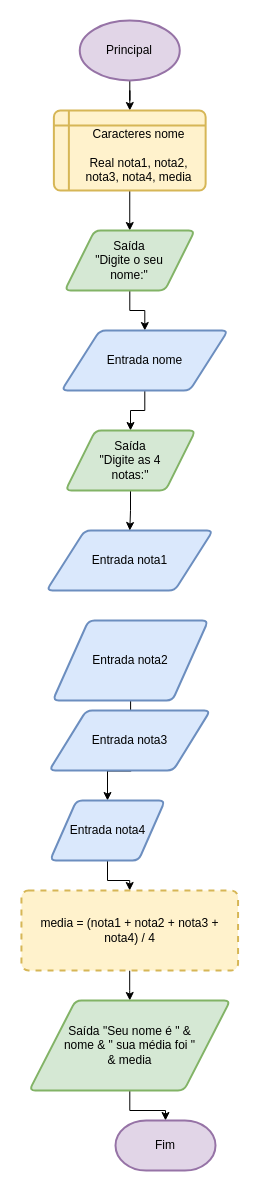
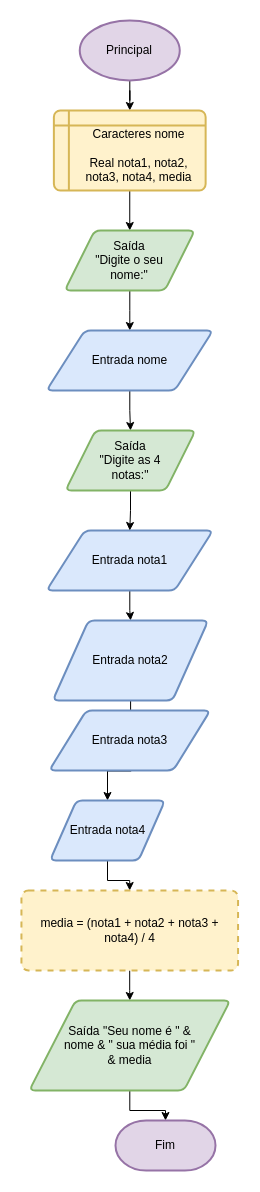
node "Entrada nome": moved (145, 361) -> (130, 361)
edge "Entrada nota1" -> "Entrada nota2": added
